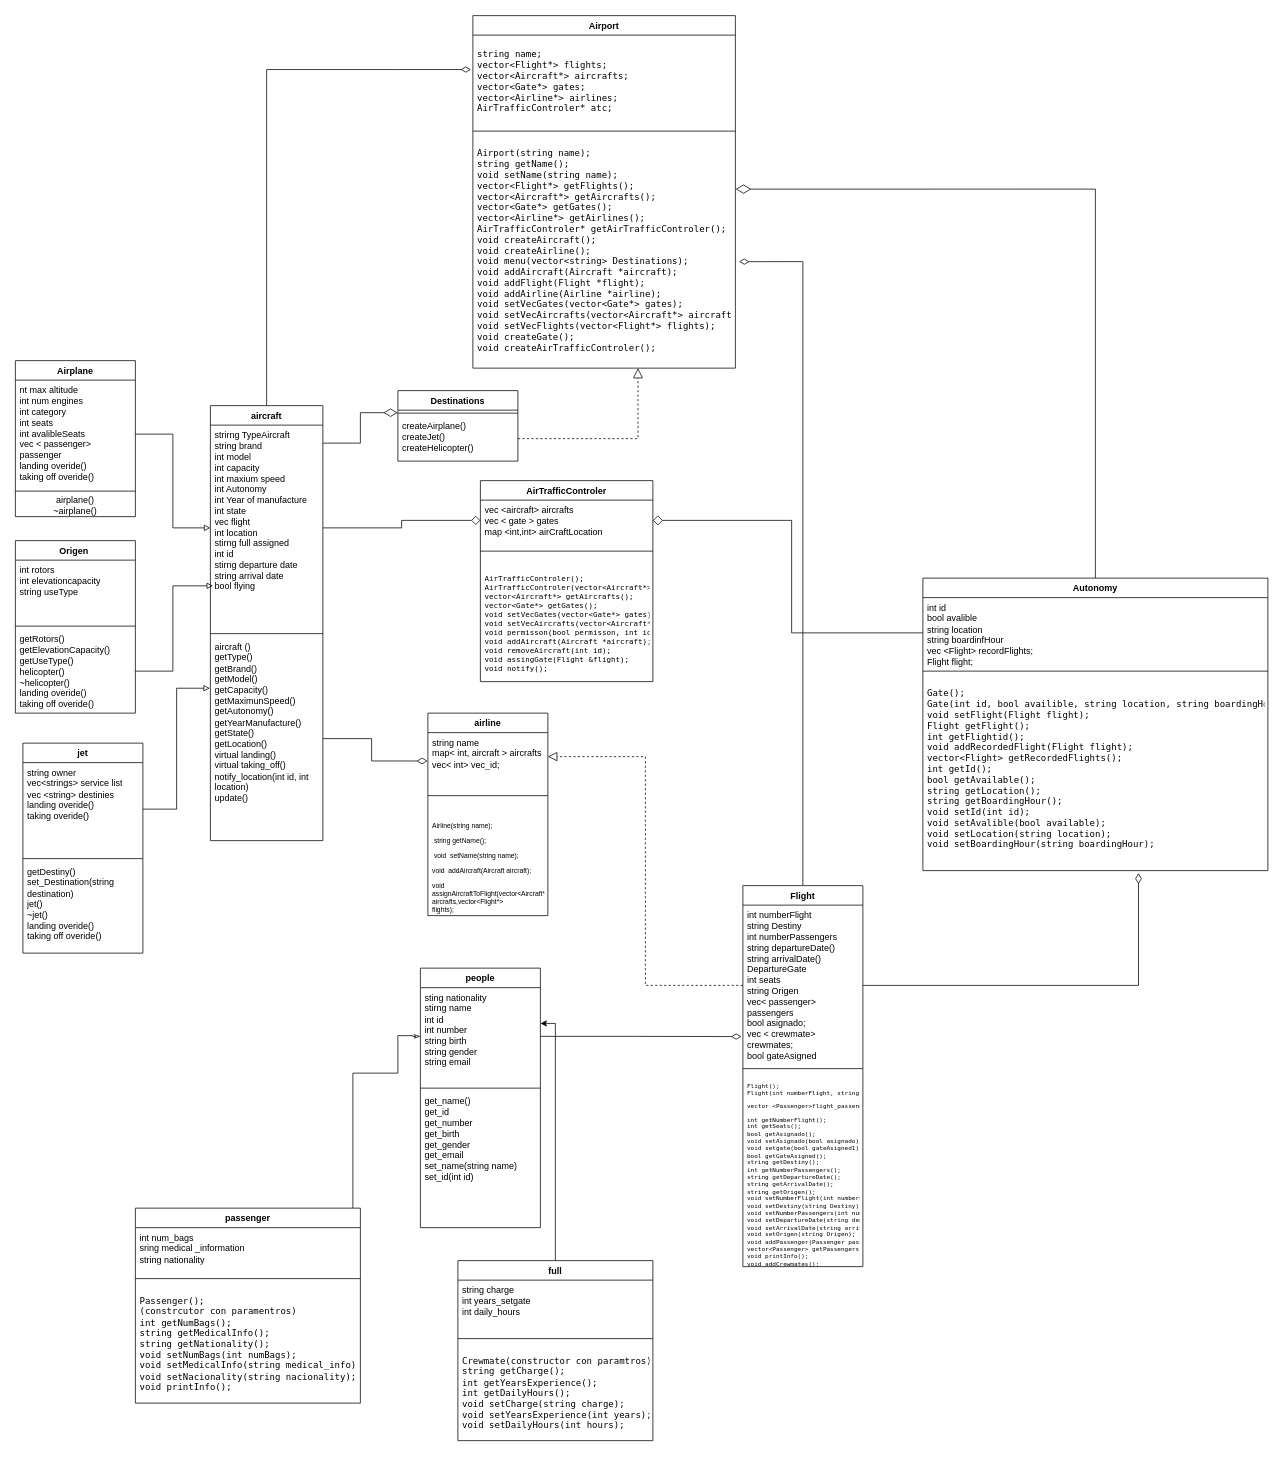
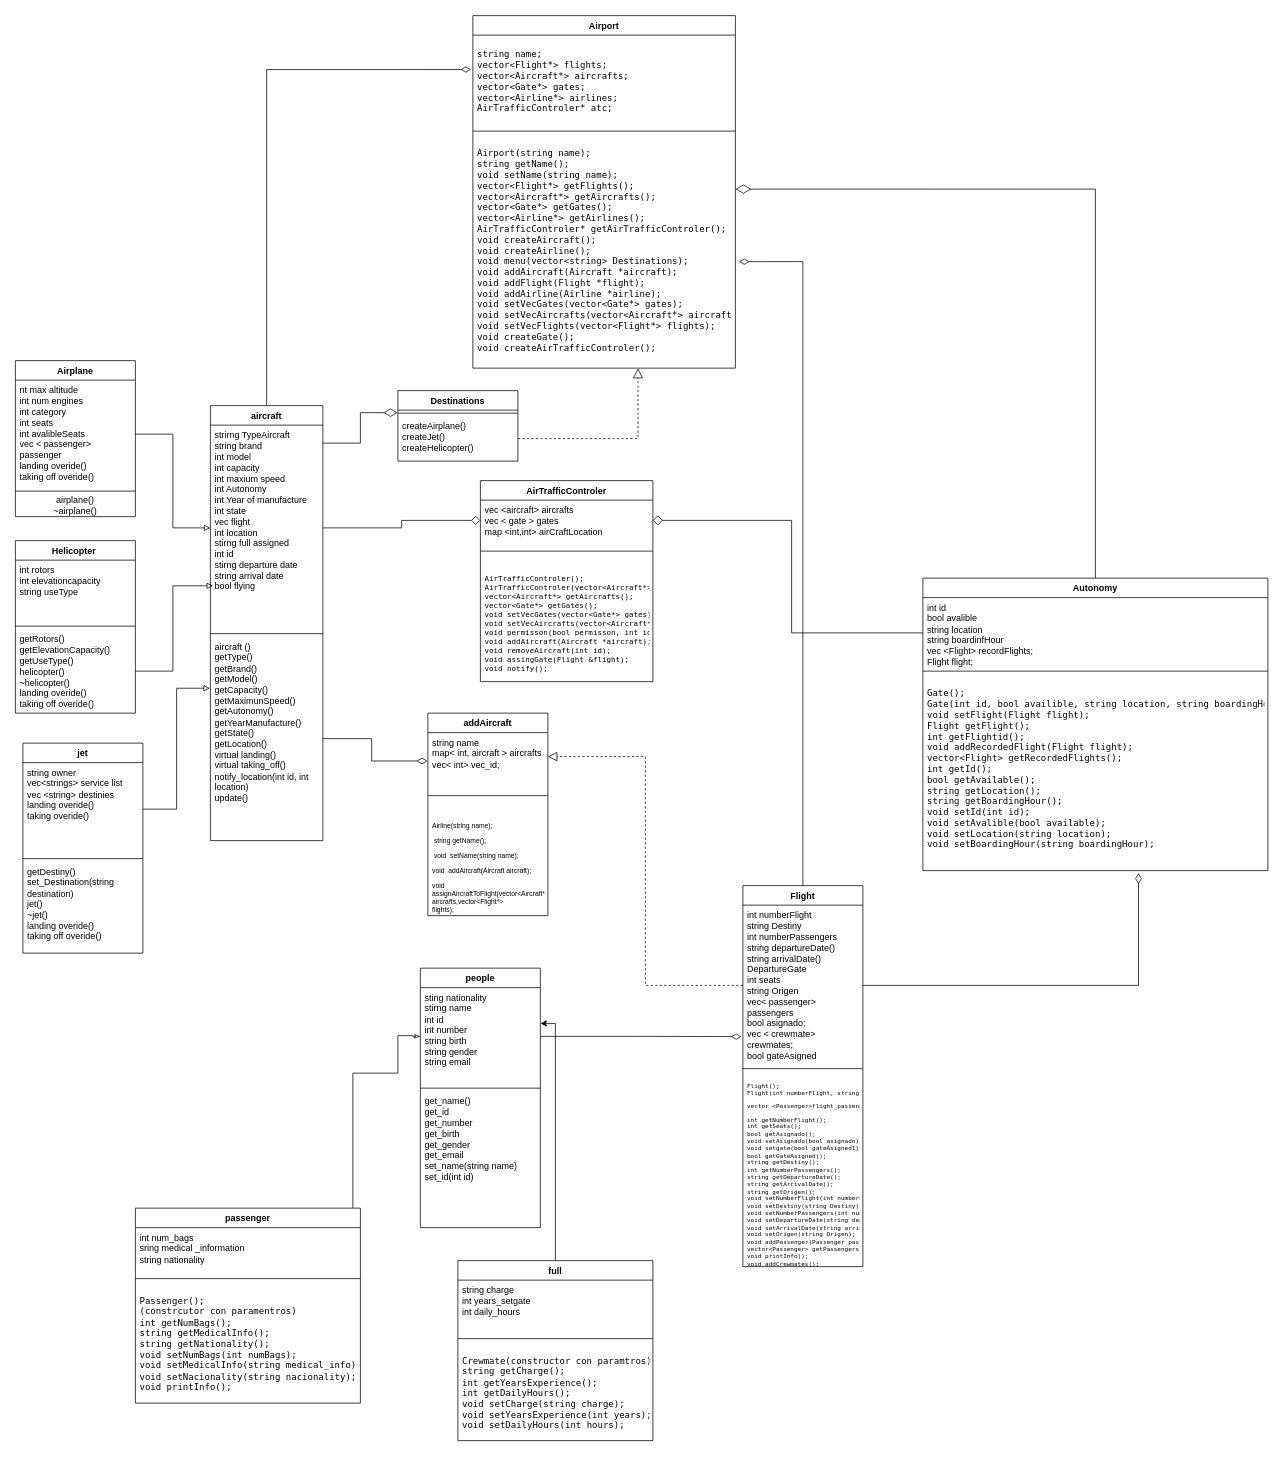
node "Origen": label "Origen" -> "Helicopter"
node "airline": label "airline" -> "addAircraft"
